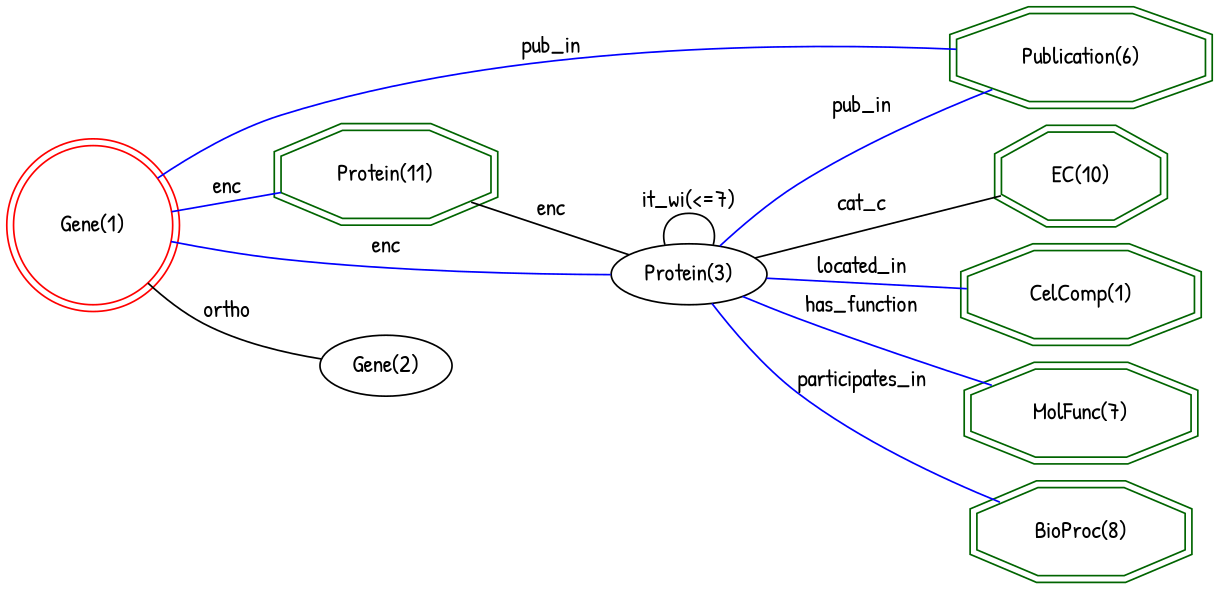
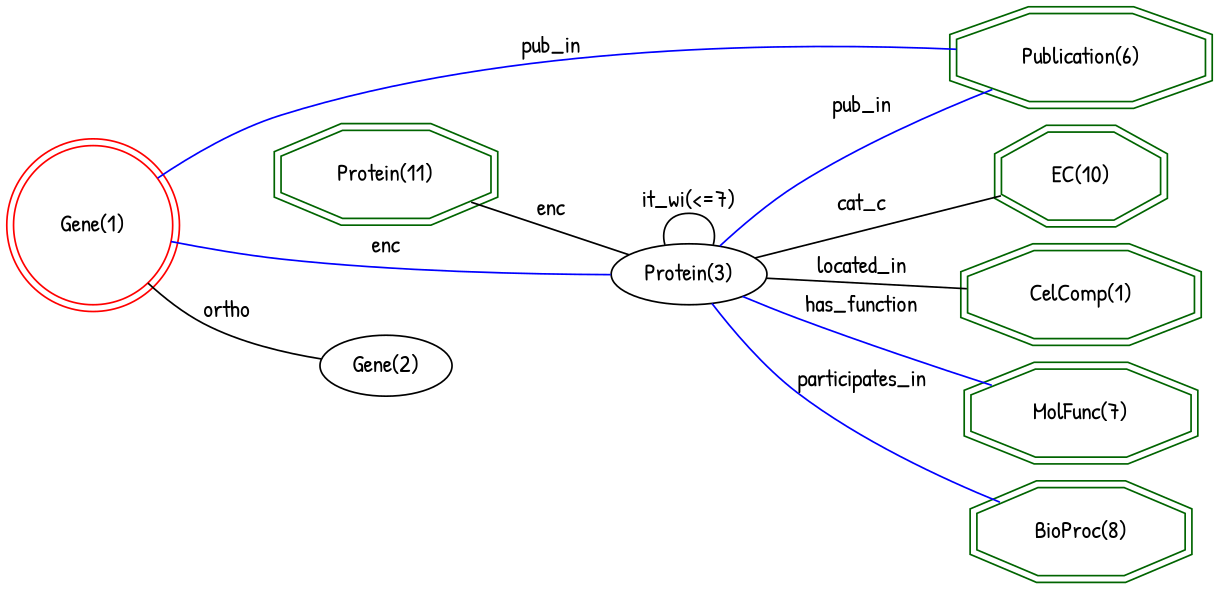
edge "Protein(11)" -- "Gene(1)": removed, label "enc"
edge "Protein(3)" -- "CelComp(1)": color blue -> black
